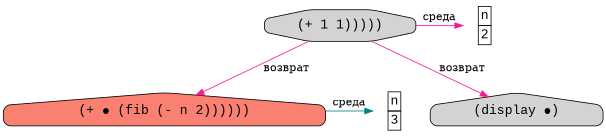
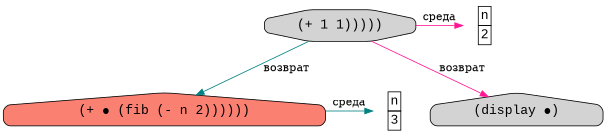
edge "(+ 1 1)))))" -> "(+ ● (fib (- n 2))))))": color deeppink -> teal
